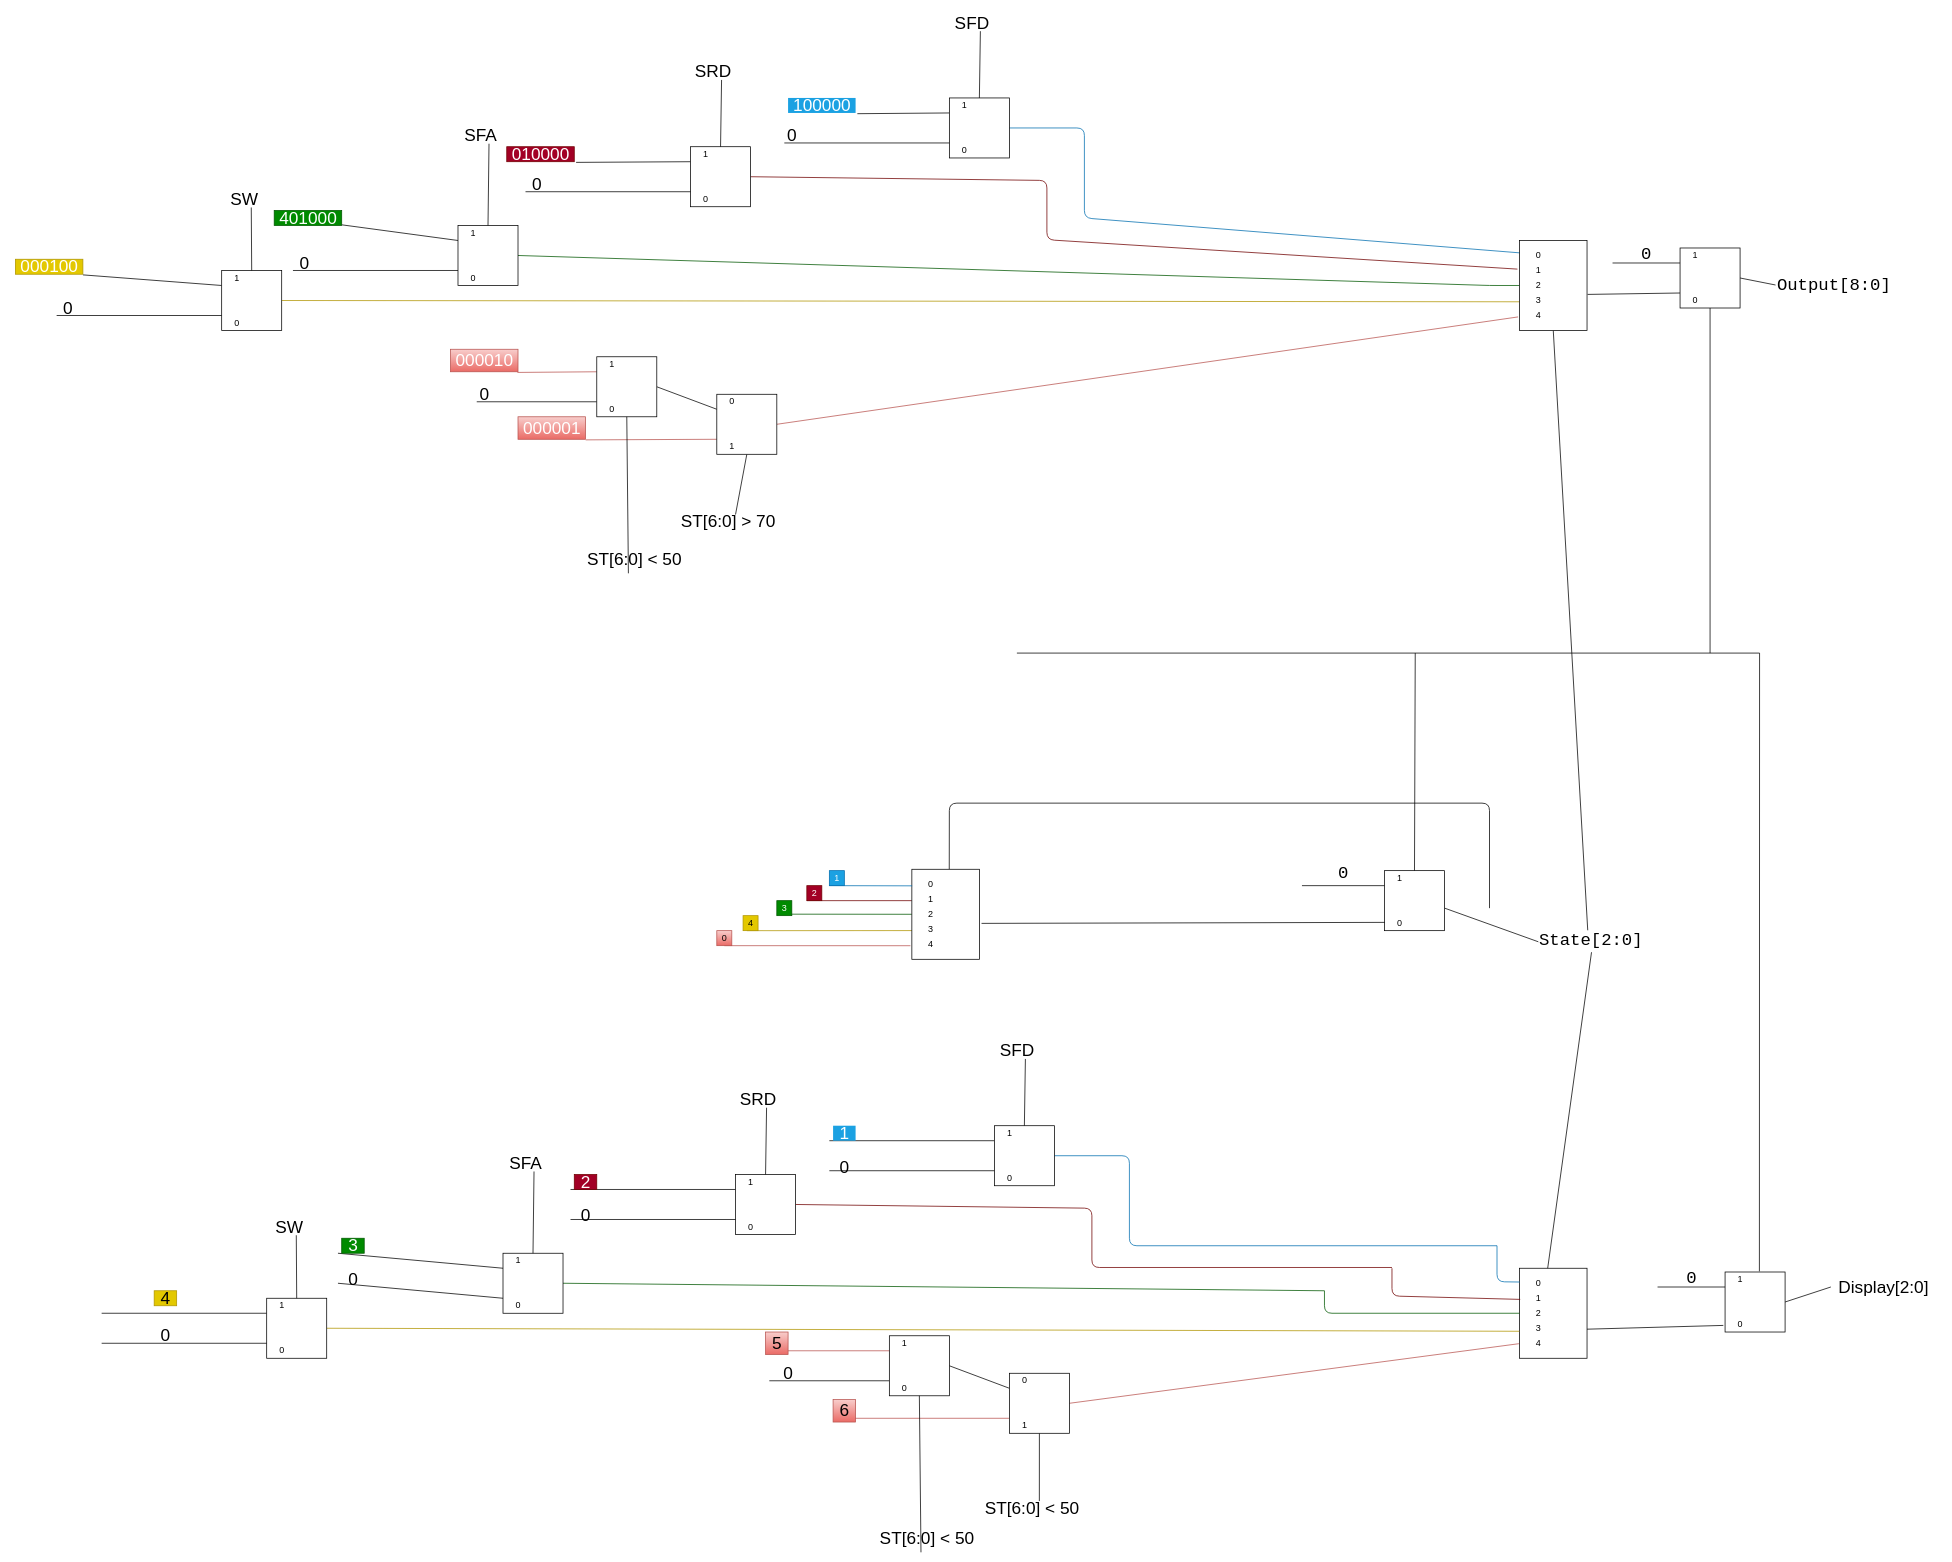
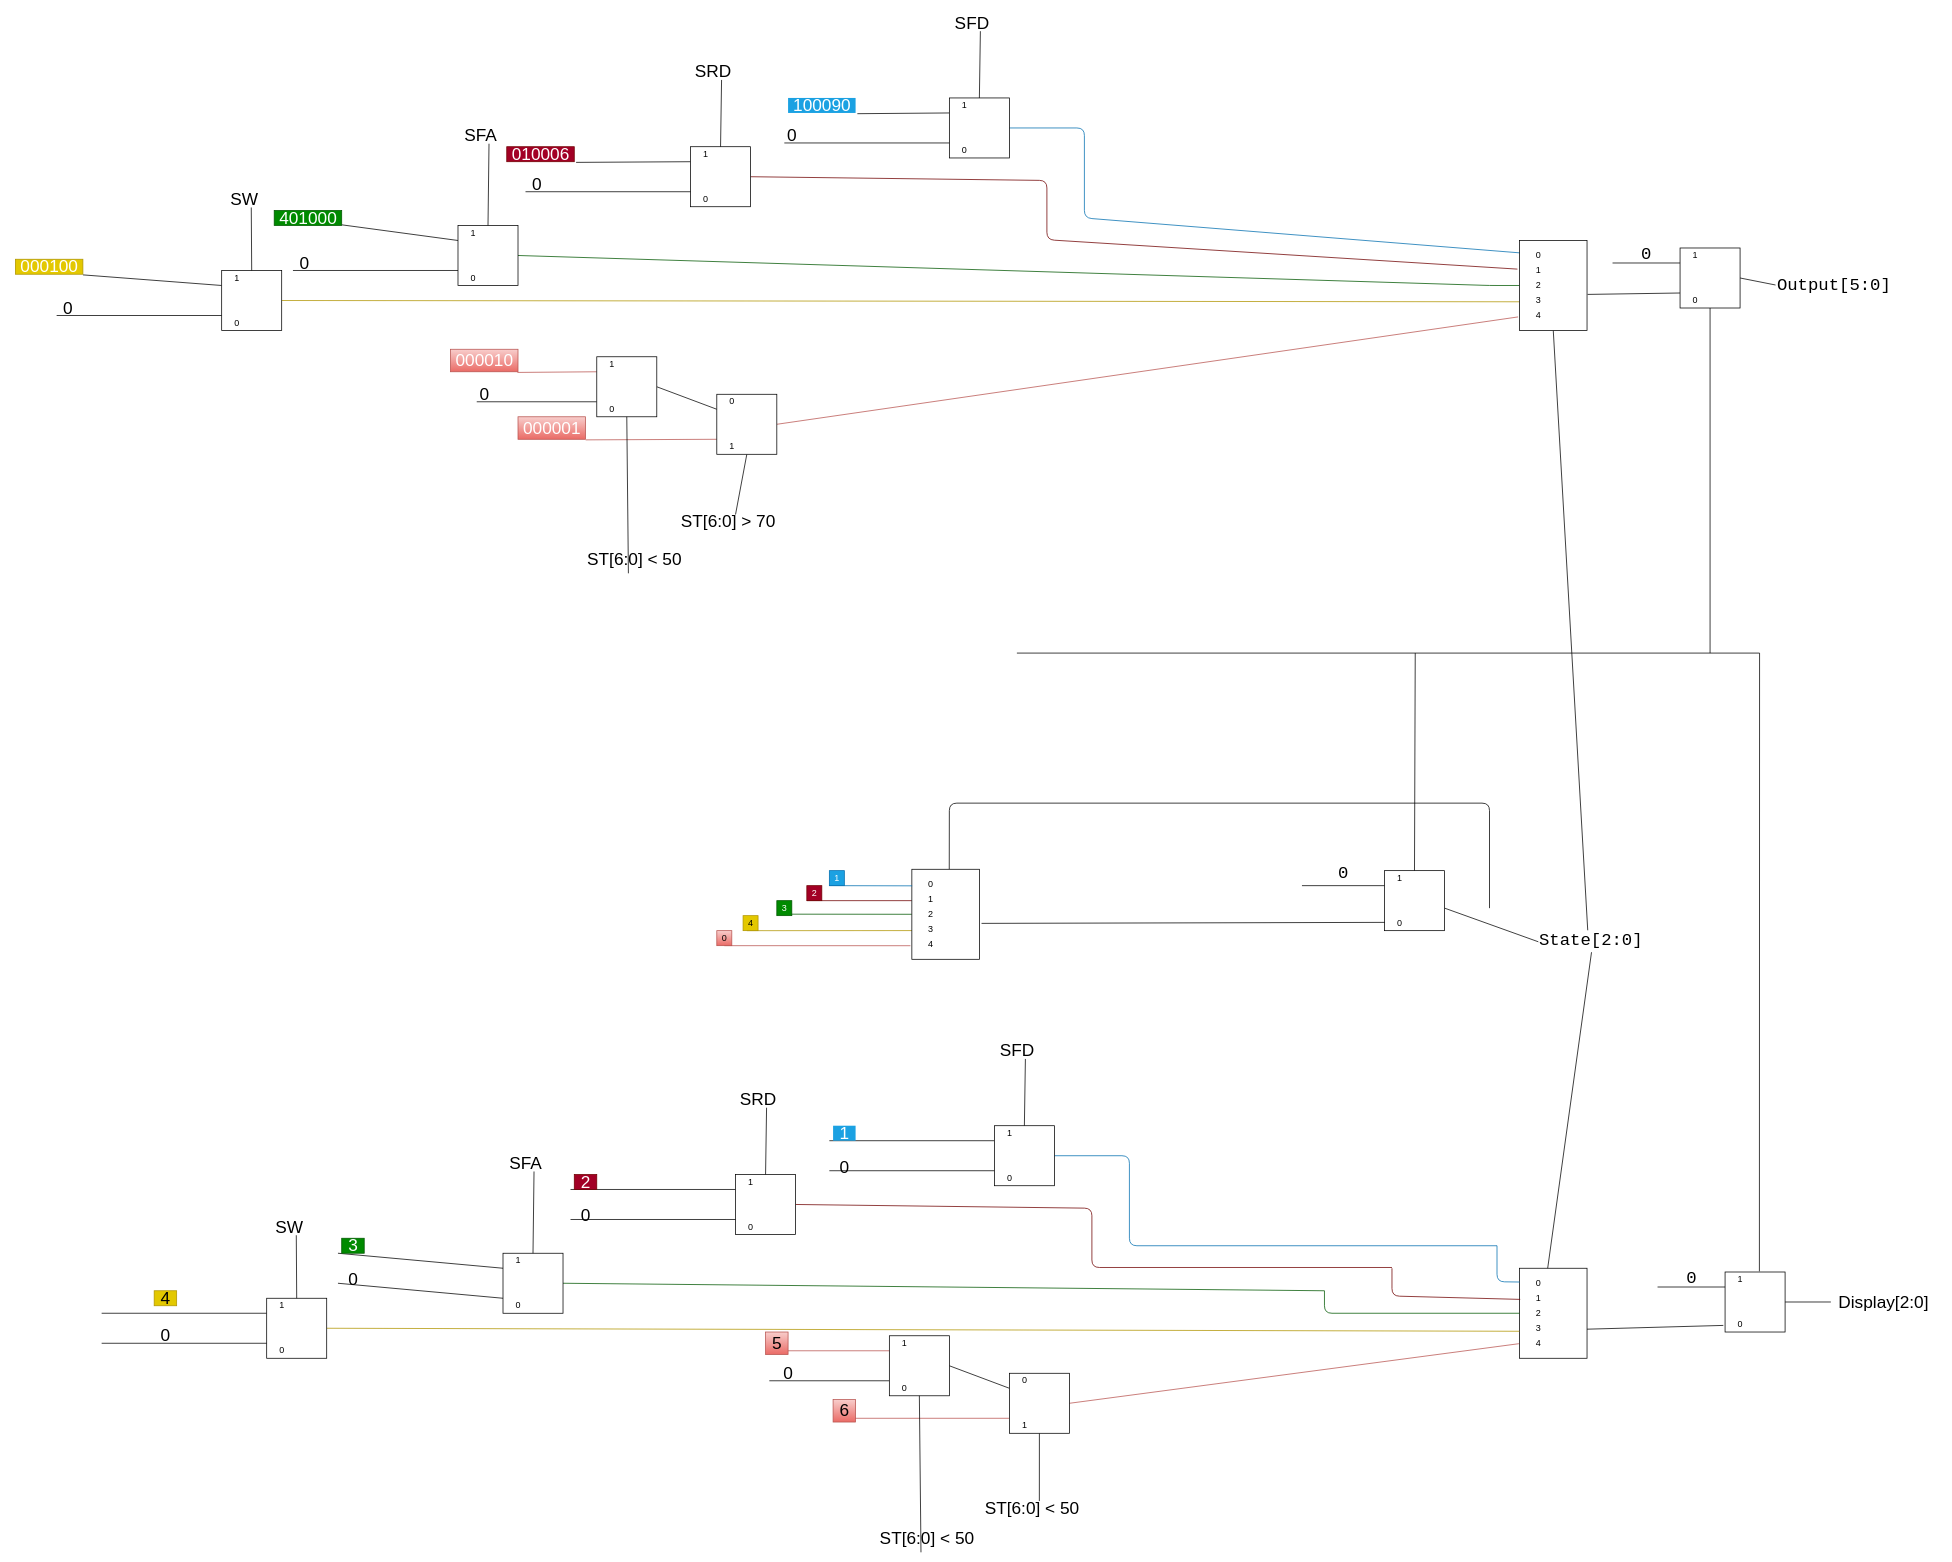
node "100000": label "100000" -> "100090"
node "010000": label "010000" -> "010006"
node "Output[8:0]": label "Output[8:0]" -> "Output[5:0]"
node "Display[2:0]": moved (1883, 1287) -> (1883, 1302)
